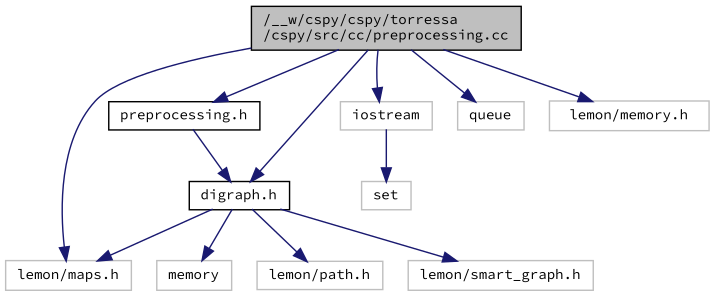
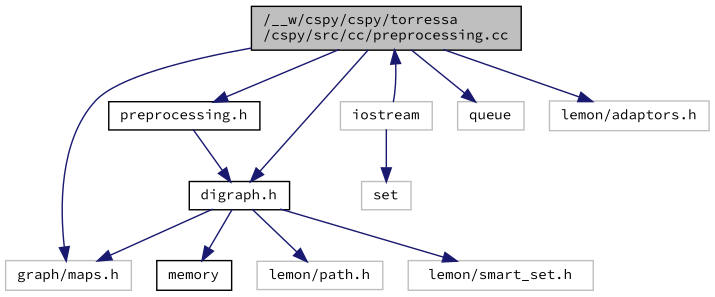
edge "/__w/cspy/cspy/torressa /cspy/src/cc/preprocessing.cc" -> "iostream": reversed
node "lemon/memory.h": label "lemon/memory.h" -> "lemon/adaptors.h"
node "lemon/maps.h": label "lemon/maps.h" -> "graph/maps.h"
node "memory": color grey75 -> black
node "lemon/smart_graph.h": label "lemon/smart_graph.h" -> "lemon/smart_set.h"
